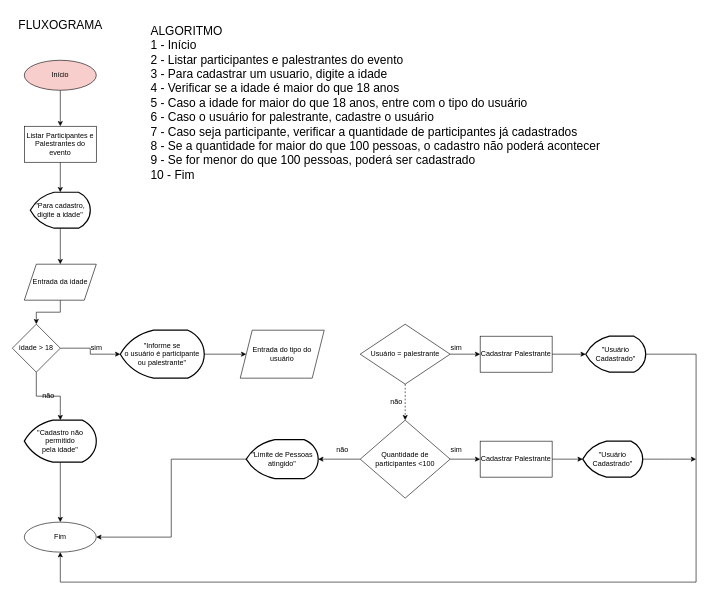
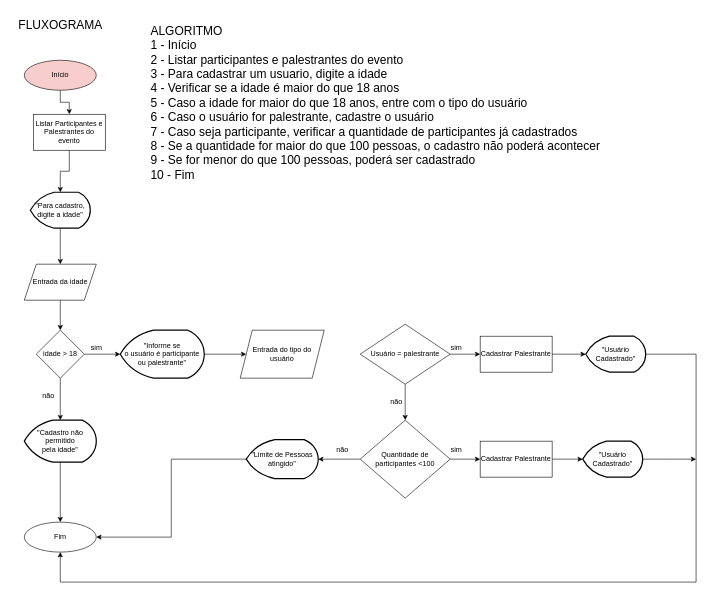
node "Listar Participantes e Palestrantes do evento": moved (60, 144) -> (69, 132)
node "idade > 18": moved (36, 348) -> (60, 354)
edge "Usuário = palestrante" -> "Quantidade de participantes <100": style dashed -> solid
